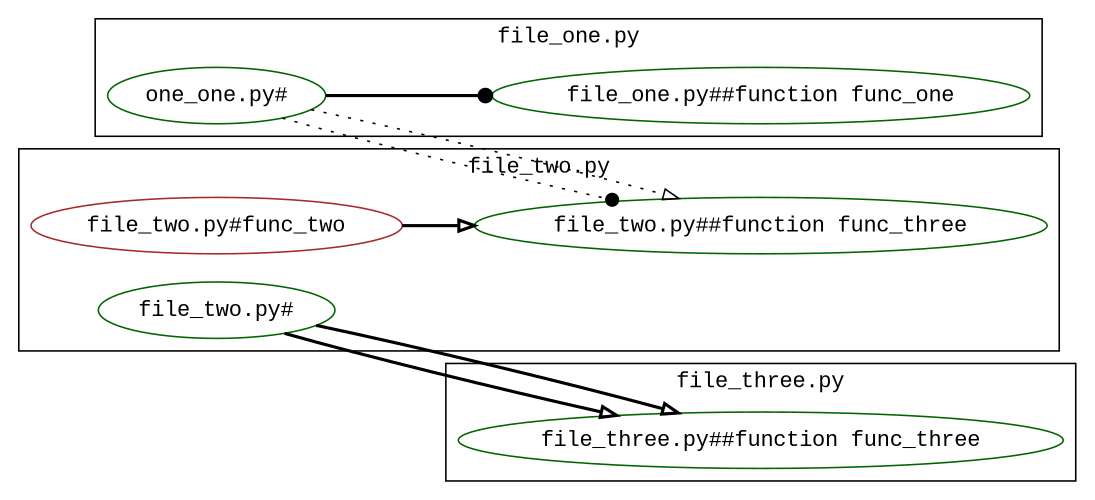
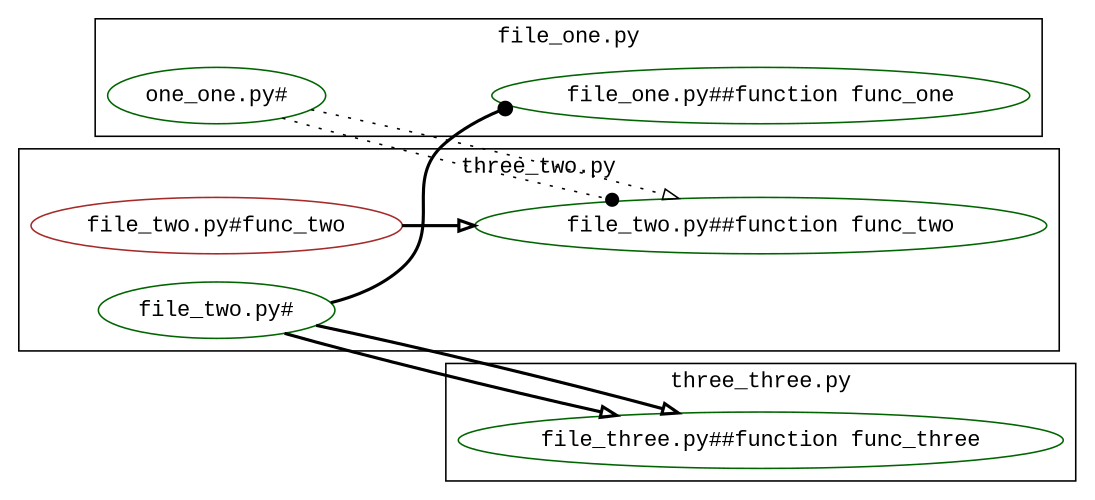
edge "one_one.py#" -> "file_one.py##function func_one": now "file_two.py#" -> "file_one.py##function func_one"
cluster "file_two.py": label "file_two.py" -> "three_two.py"
node "file_two.py##function func_three": label "file_two.py##function func_three" -> "file_two.py##function func_two"
cluster "file_three.py": label "file_three.py" -> "three_three.py"
